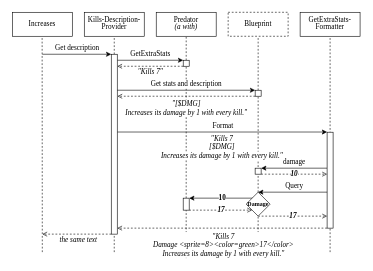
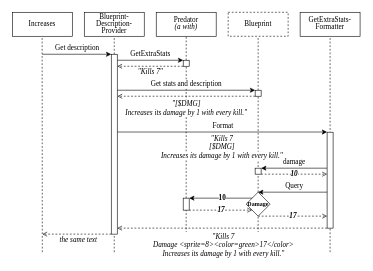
node "Kills-Description-Provider": label "Kills-Description-Provider" -> "Blueprint-Description-Provider"
